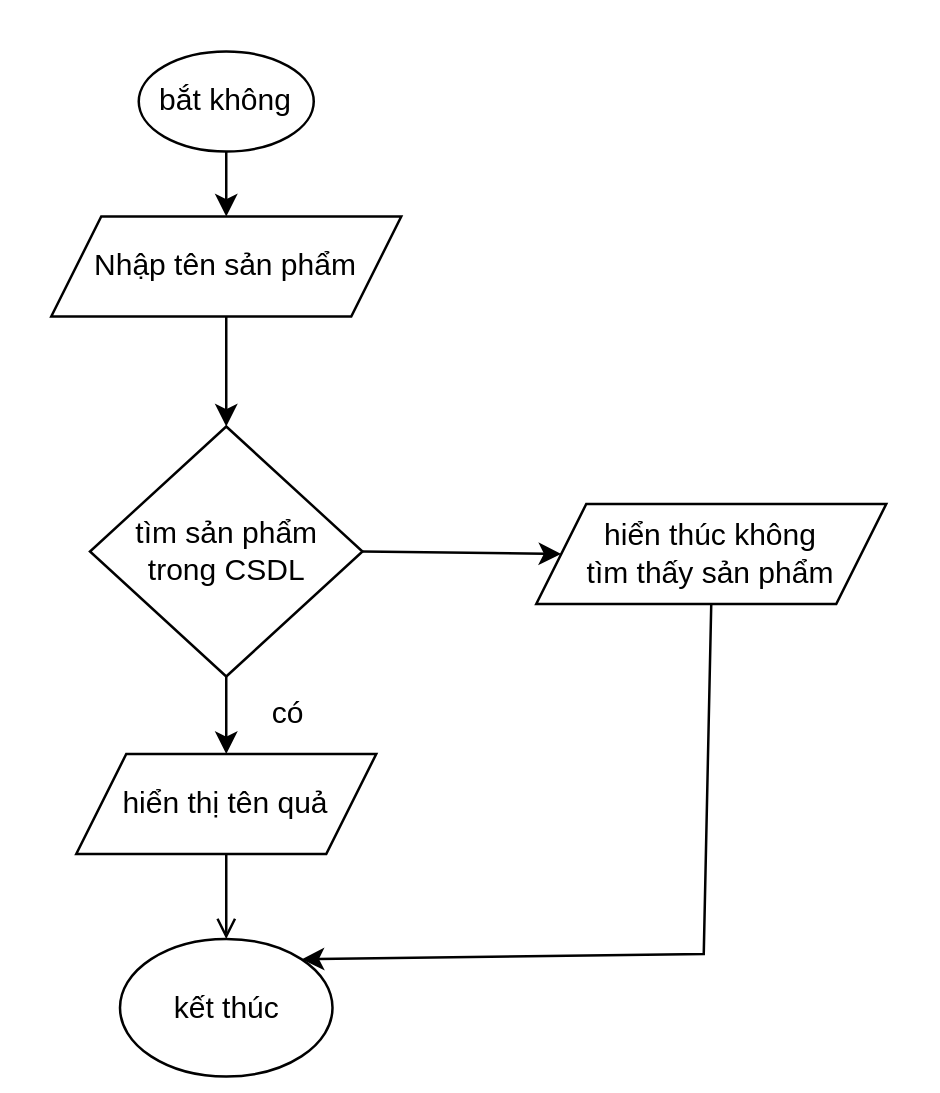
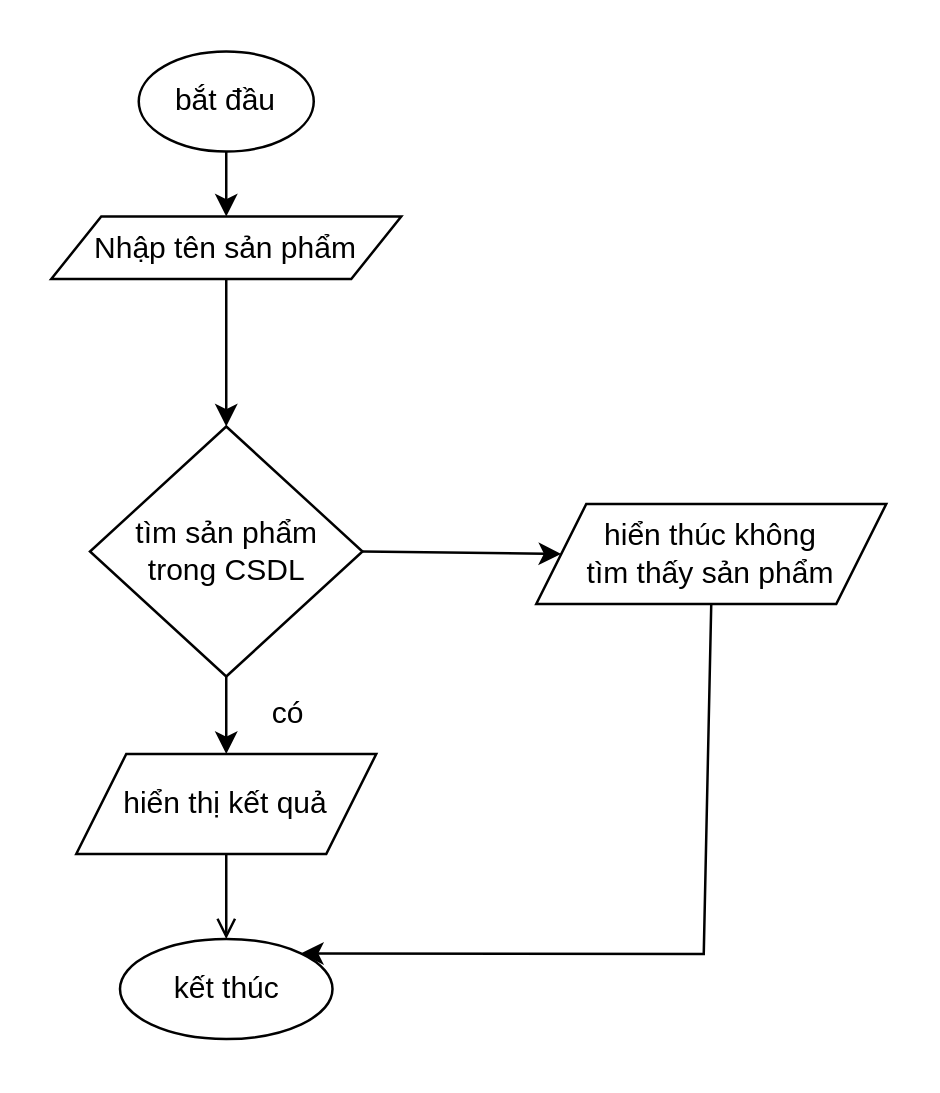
node "bắt không": label "bắt không" -> "bắt đầu"
node "Nhập tên sản phẩm": size 350x100 -> 350x63
node "hiển thị tên quả": label "hiển thị tên quả" -> "hiển thị kết quả"
node "kết thúc": size 213x138 -> 213x100
